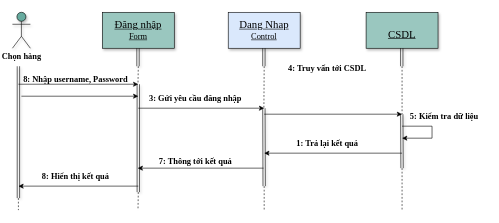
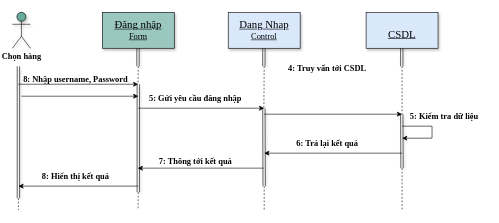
node "CSDL": fillcolor #9ac7bf -> #dae8fc
node "3: Gửi yêu cầu đăng nhập": label "3: Gửi yêu cầu đăng nhập" -> "5: Gửi yêu cầu đăng nhập"
node "1: Trả lại kết quả": label "1: Trả lại kết quả" -> "6: Trả lại kết quả"
